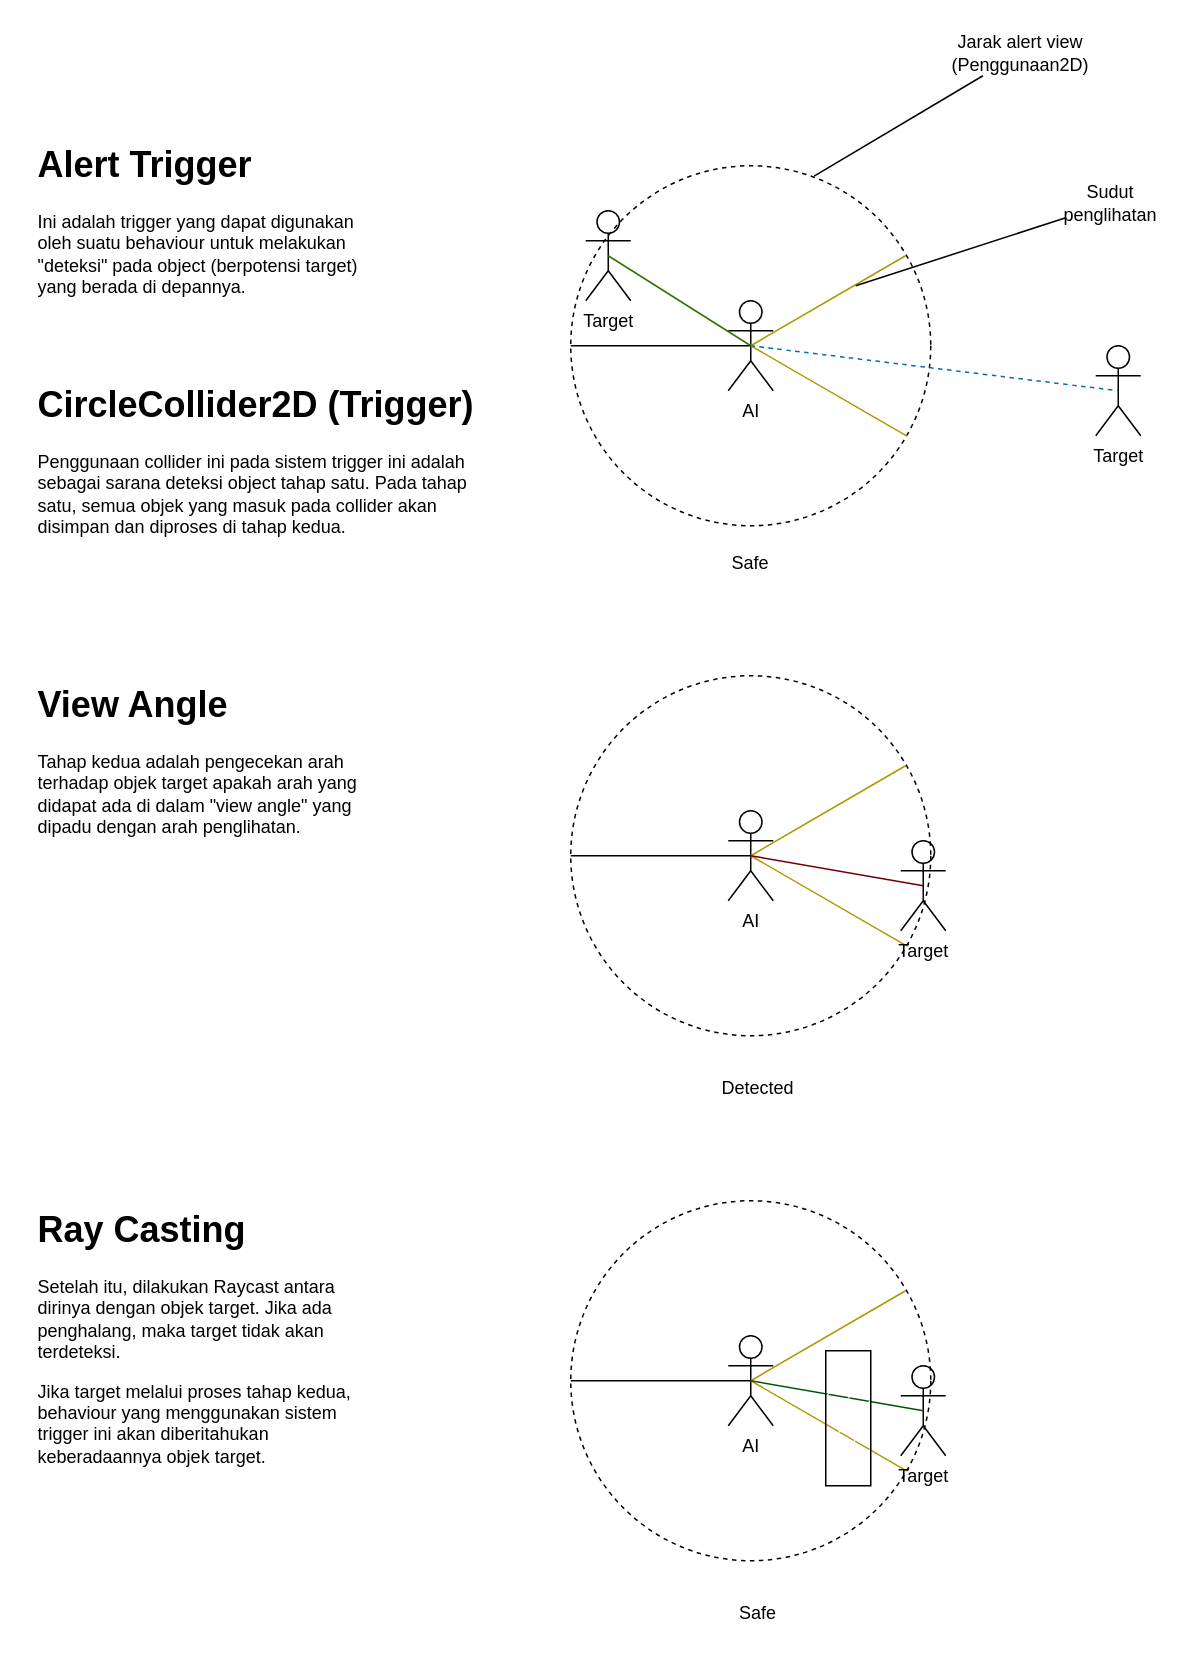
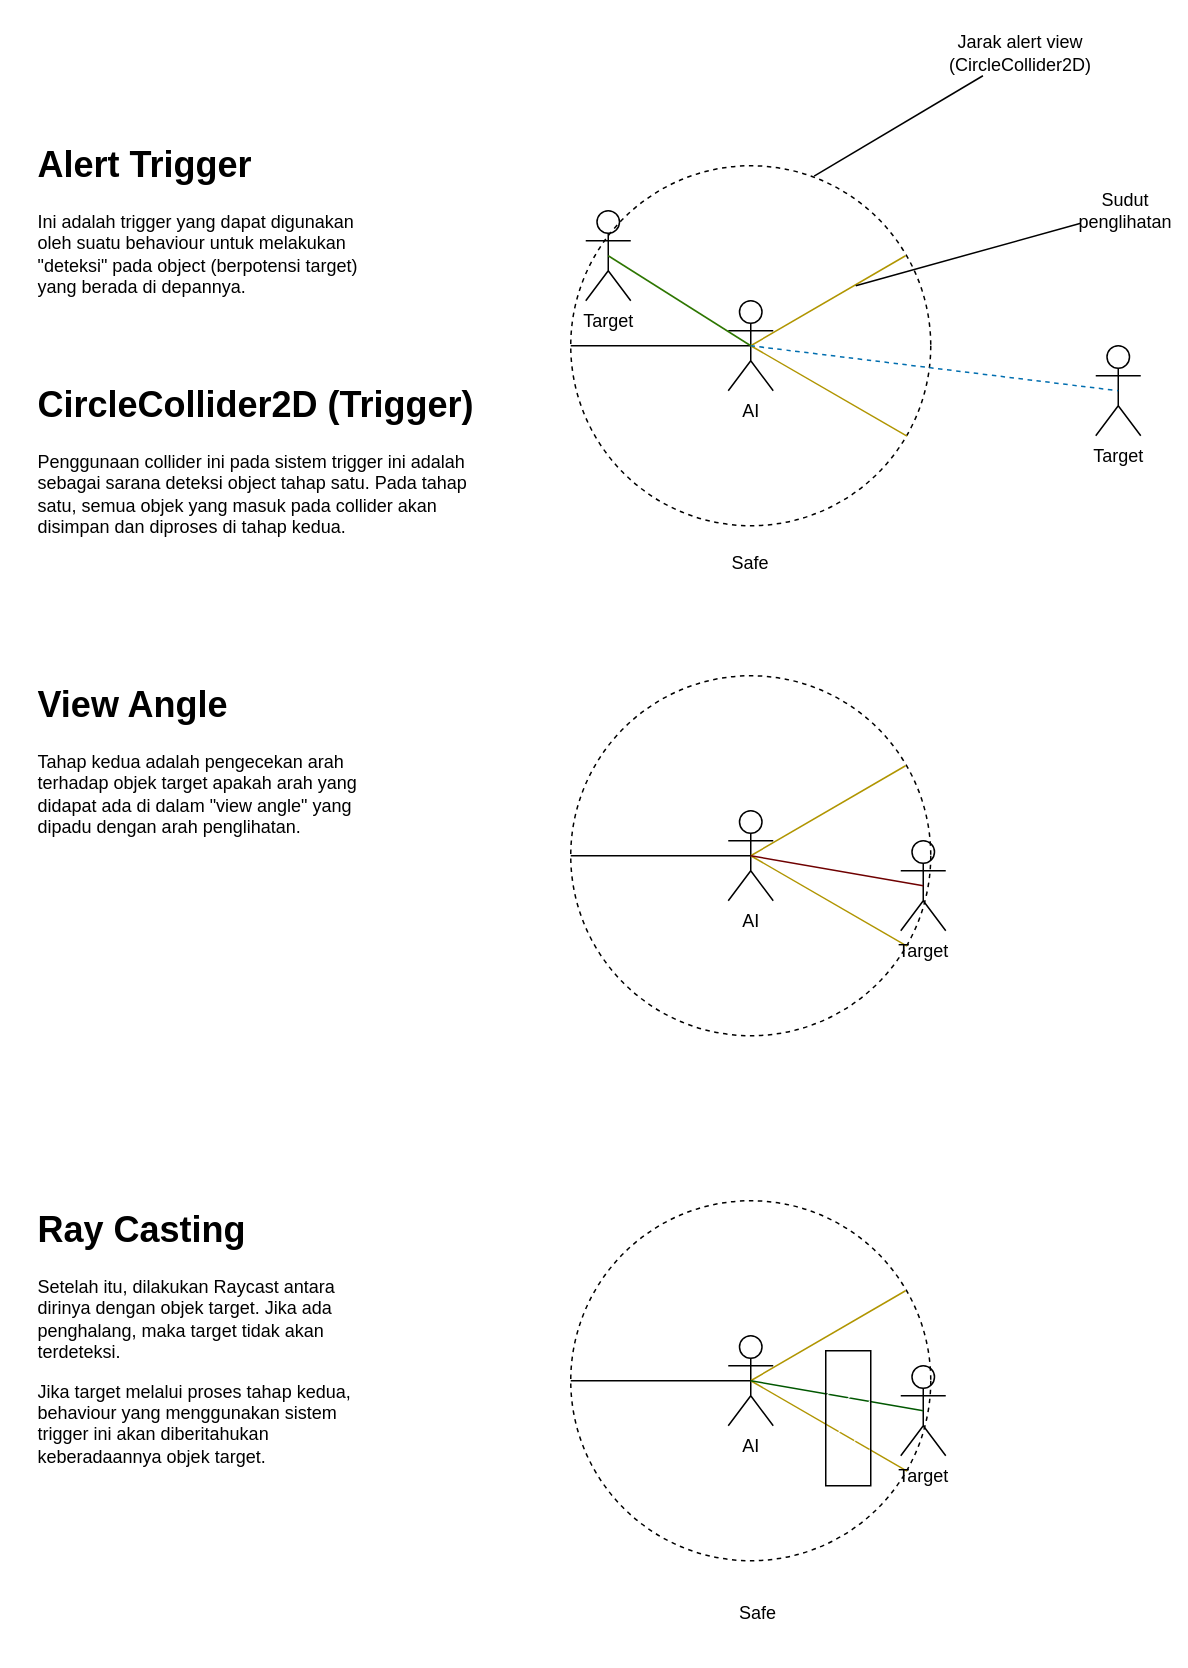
node "Jarak alert view (Penggunaan2D)": label "Jarak alert view (Penggunaan2D)" -> "Jarak alert view (CircleCollider2D)"
node "Sudut penglihatan": moved (1111, 203) -> (1126, 211)
node "Detected": removed
